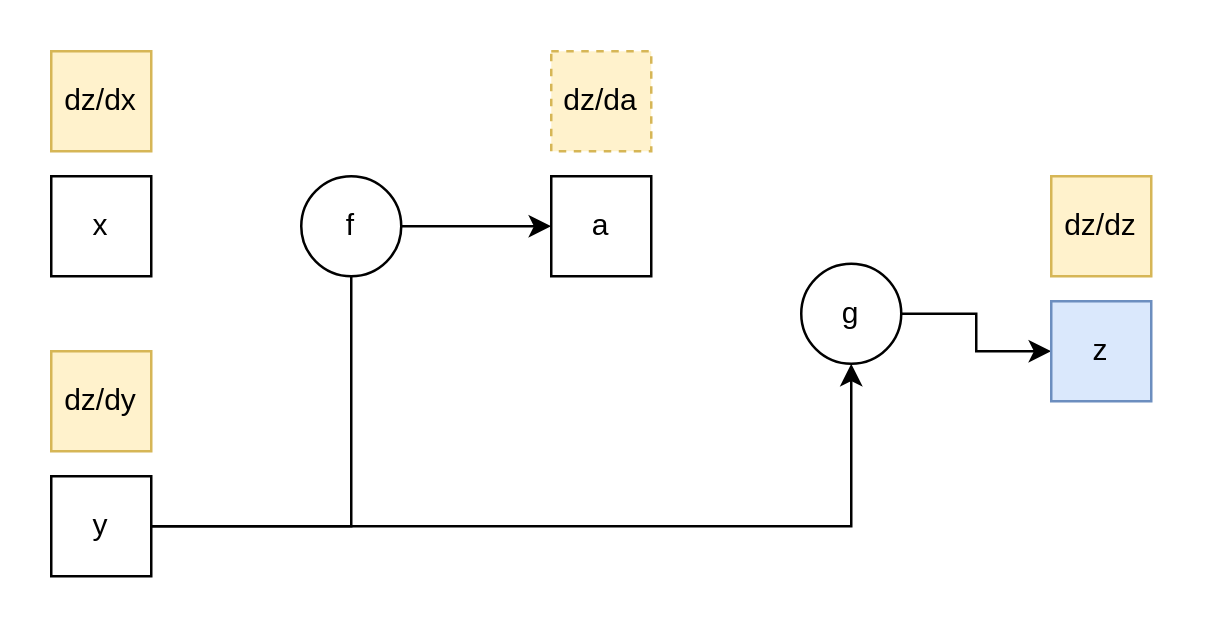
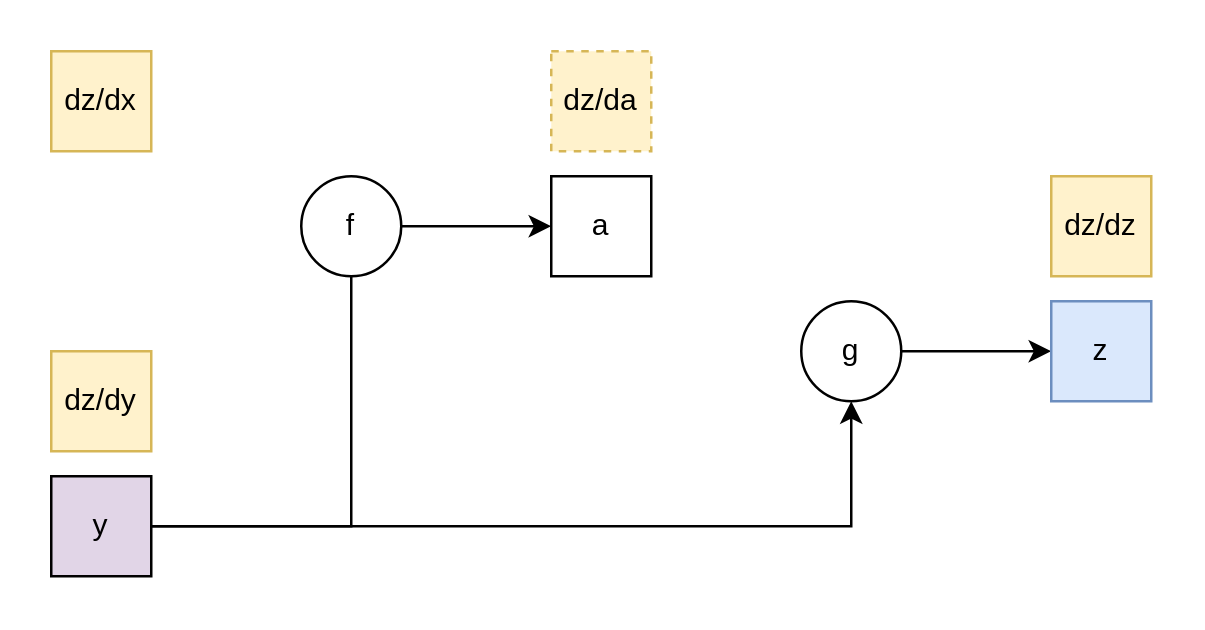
node "x": removed
node "g": moved (851, 314) -> (851, 351)
node "y": fillcolor #ffffff -> #e1d5e7
